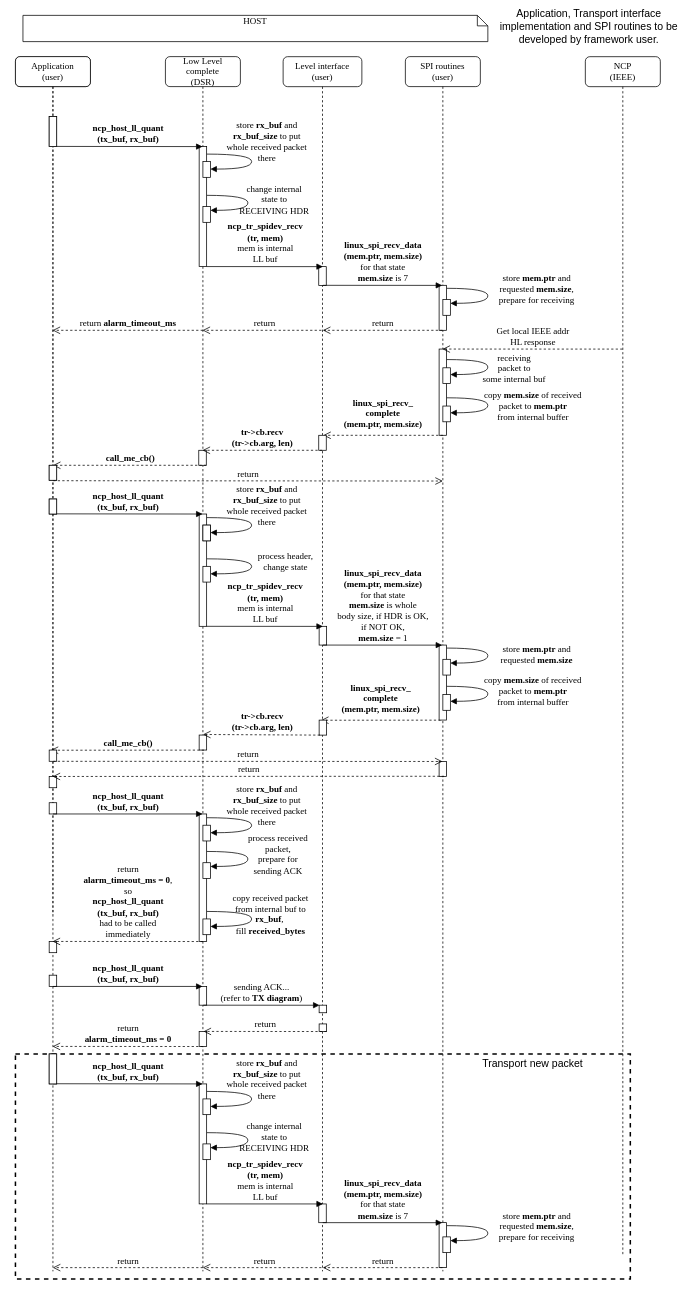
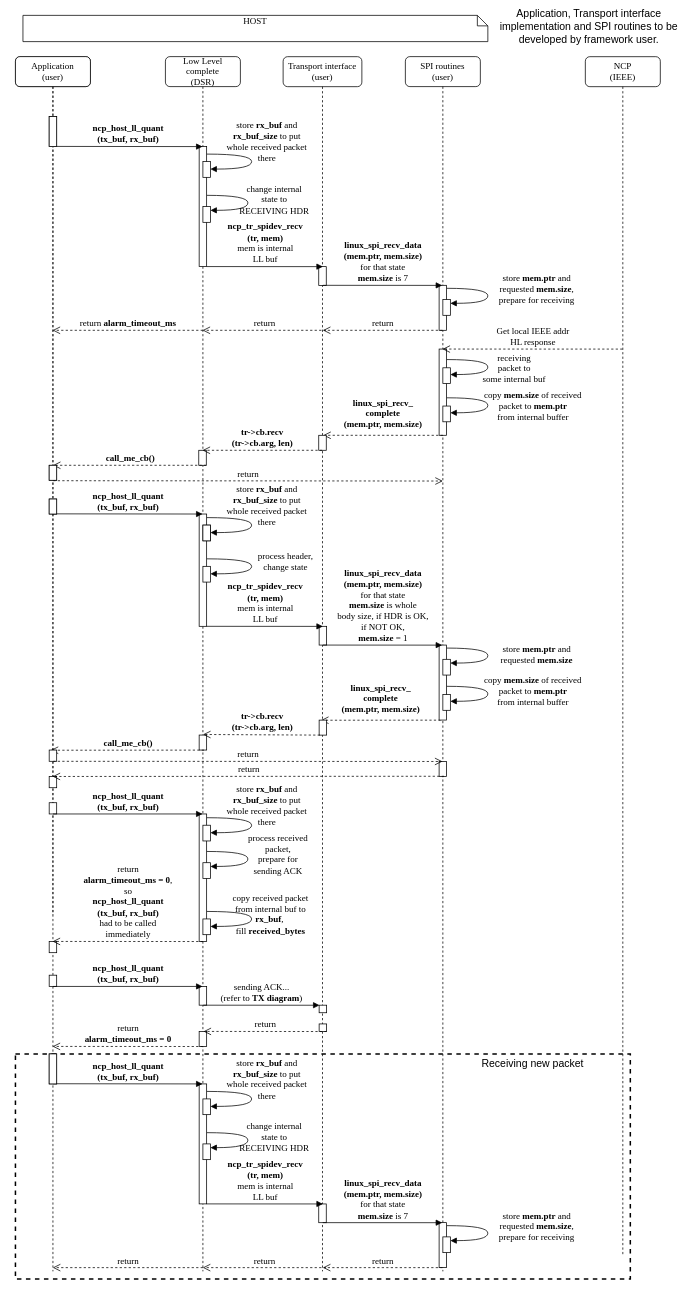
node "Level interface (user)": label "Level interface (user)" -> "Transport interface (user)"
node "Transport new packet": label "Transport new packet" -> "Receiving new packet"
